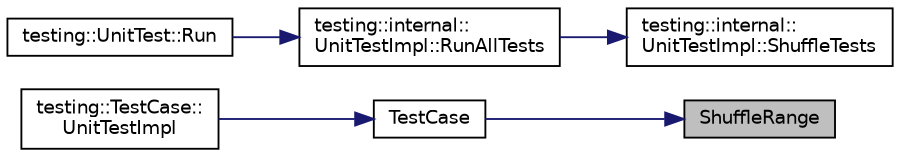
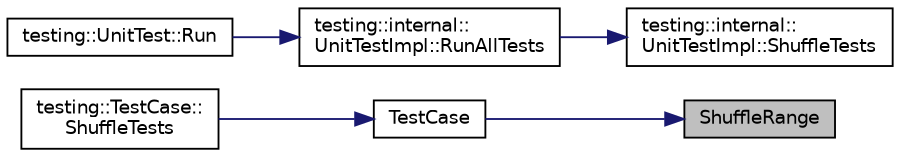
node "testing::TestCase:: UnitTestImpl": label "testing::TestCase:: UnitTestImpl" -> "testing::TestCase:: ShuffleTests"
